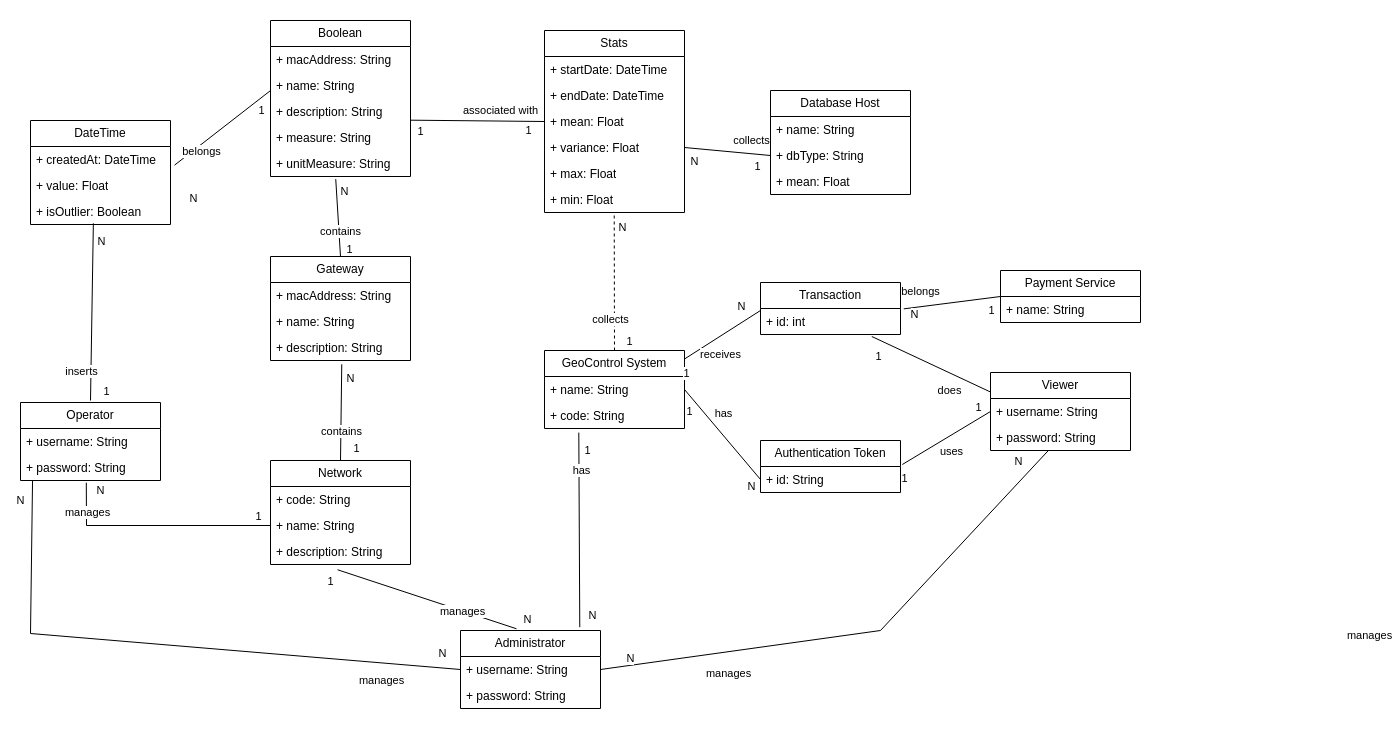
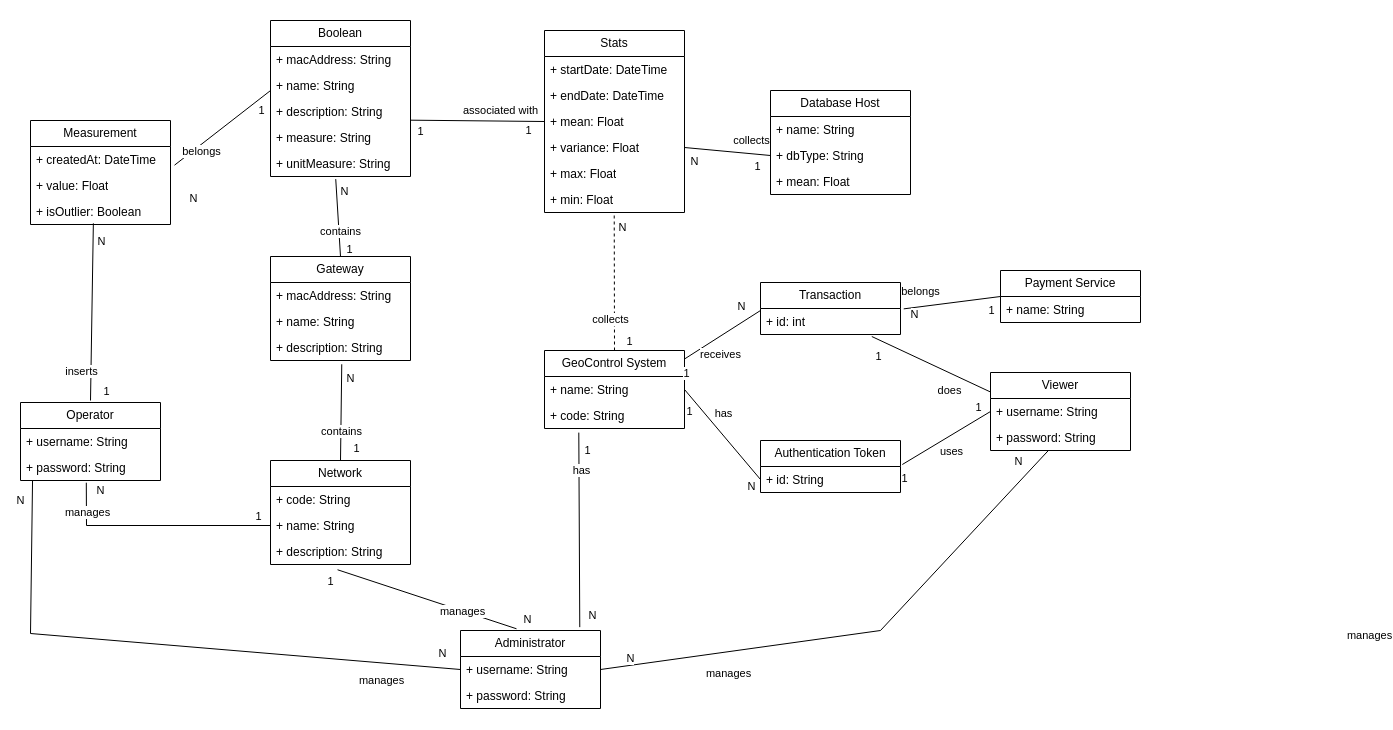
node "DateTime": label "DateTime" -> "Measurement"
